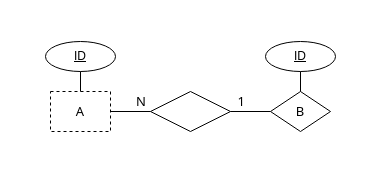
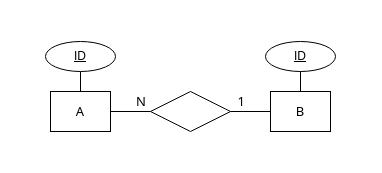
node "A": style dashed -> solid
node "B": shape diamond -> rectangle
